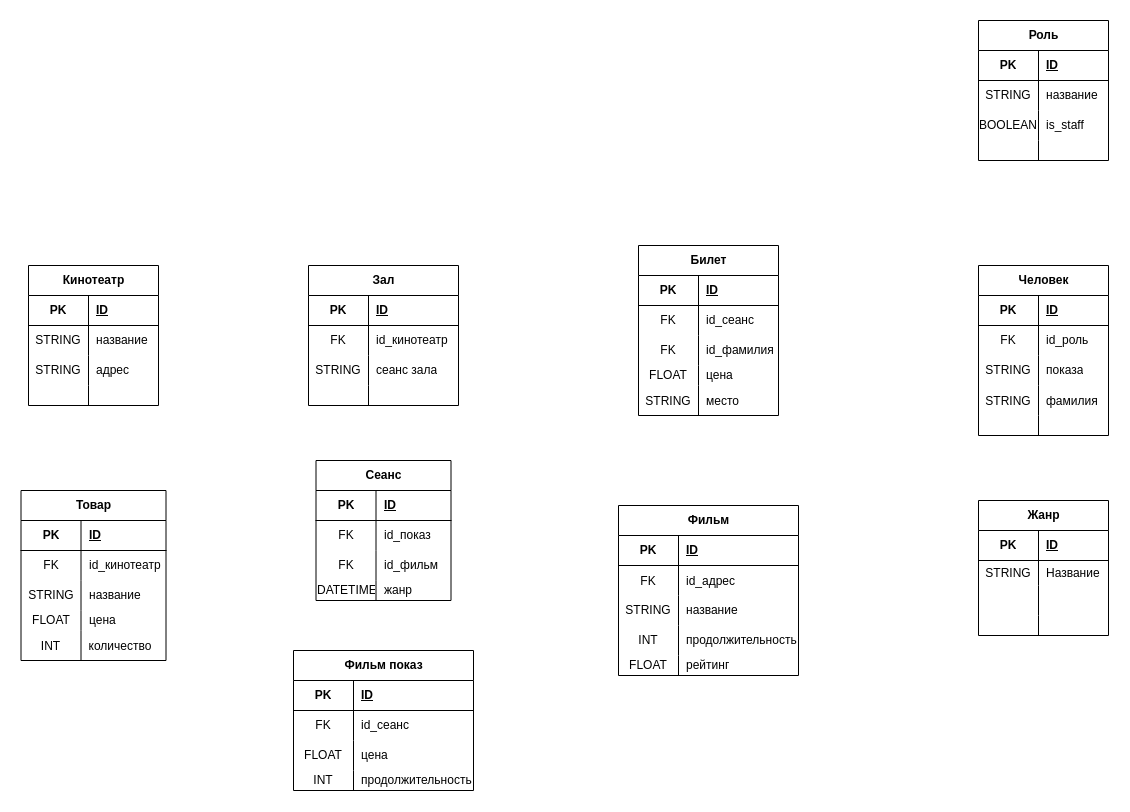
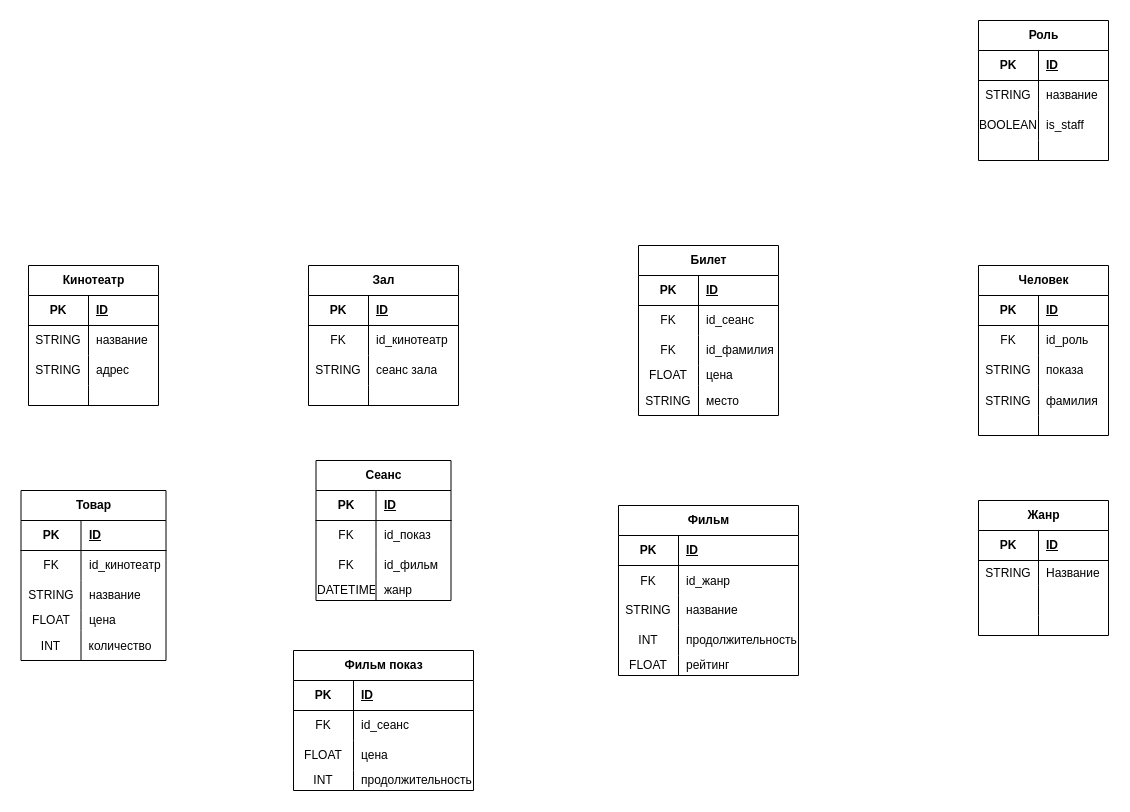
node "id_адрес": label "id_адрес" -> "id_жанр"
